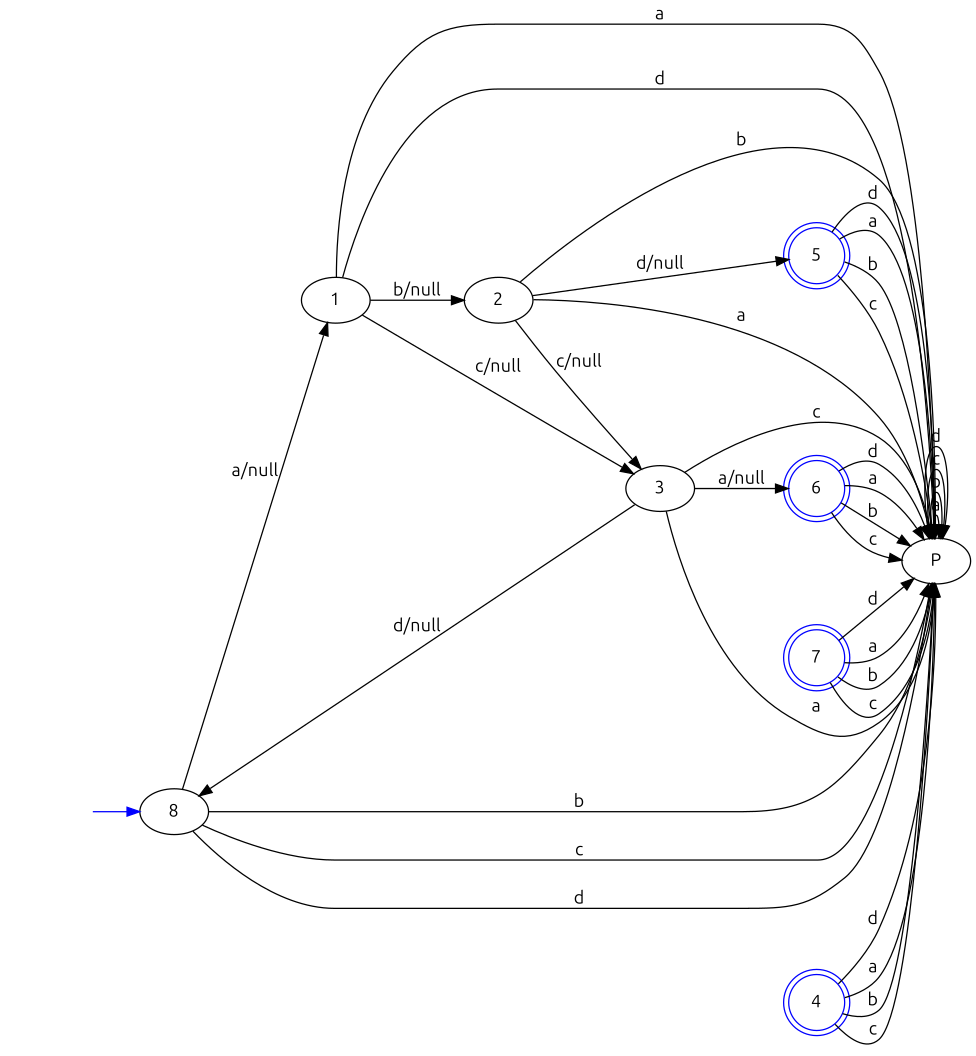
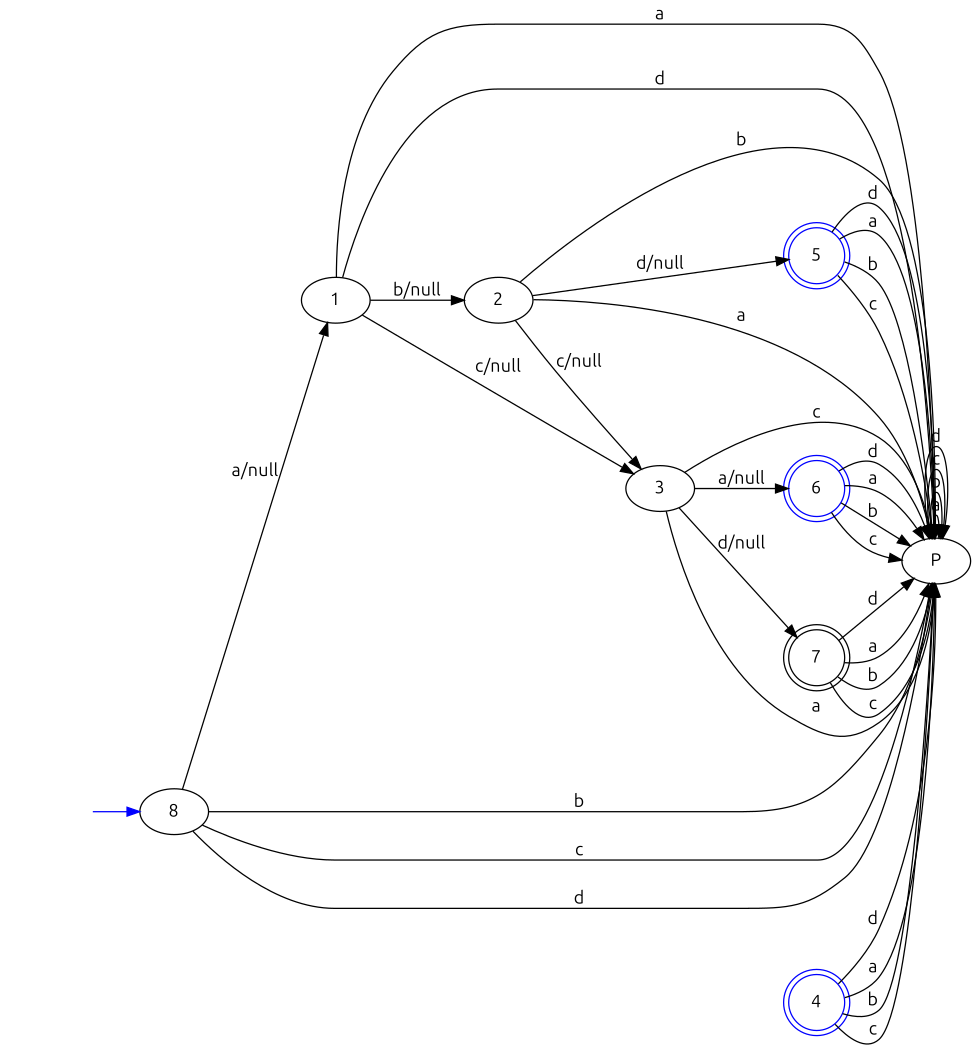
edge "3" -> "8": now "3" -> "7"
node "7": color blue -> black
